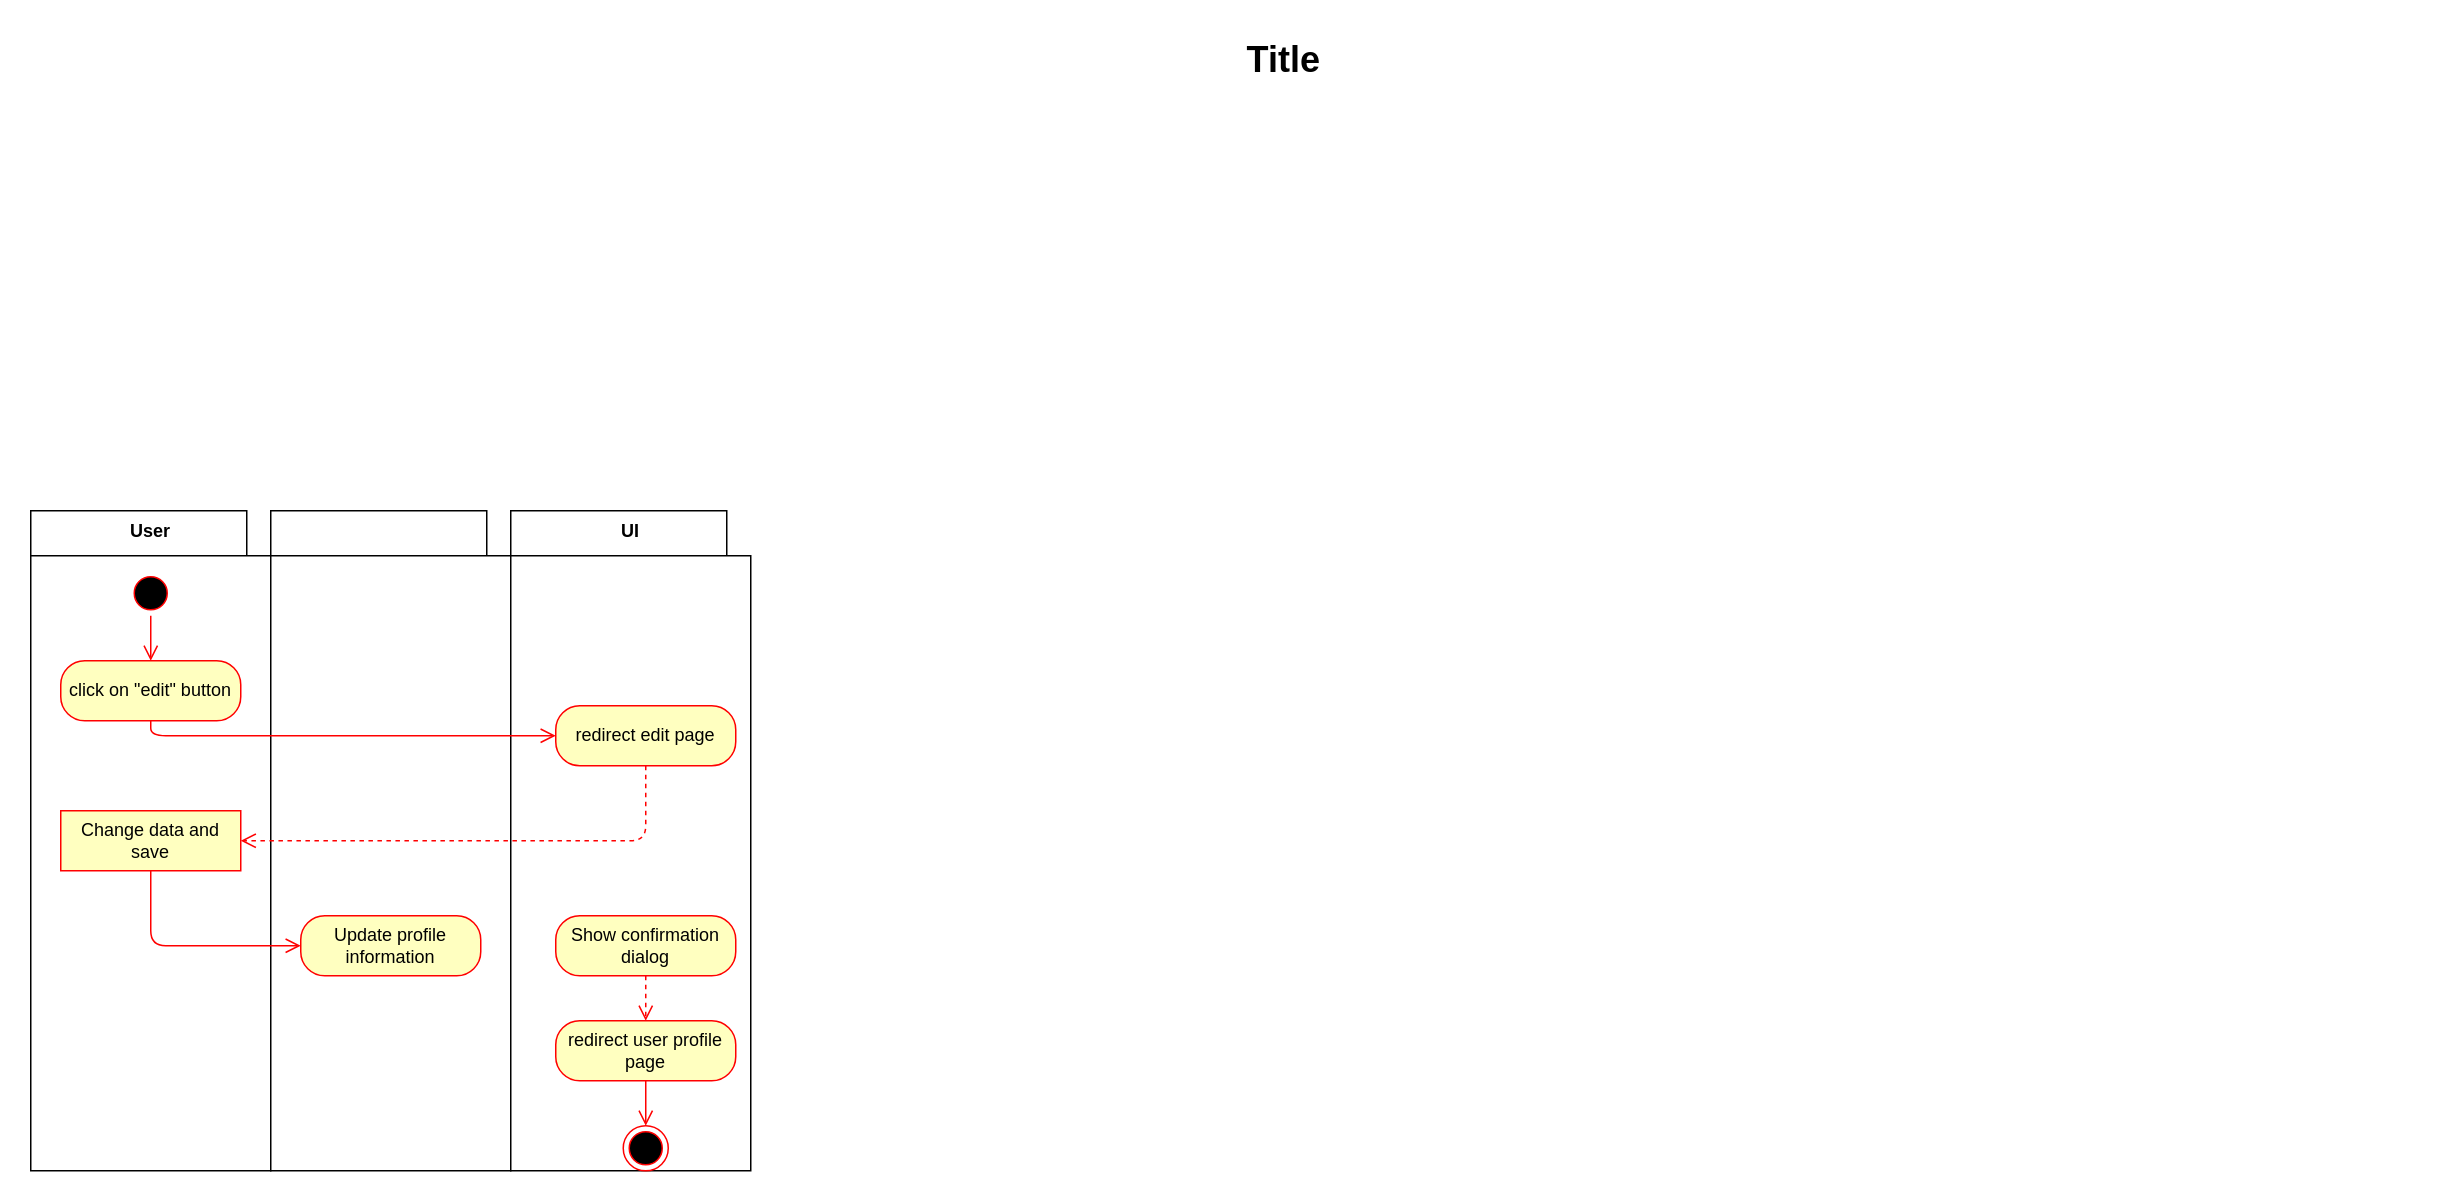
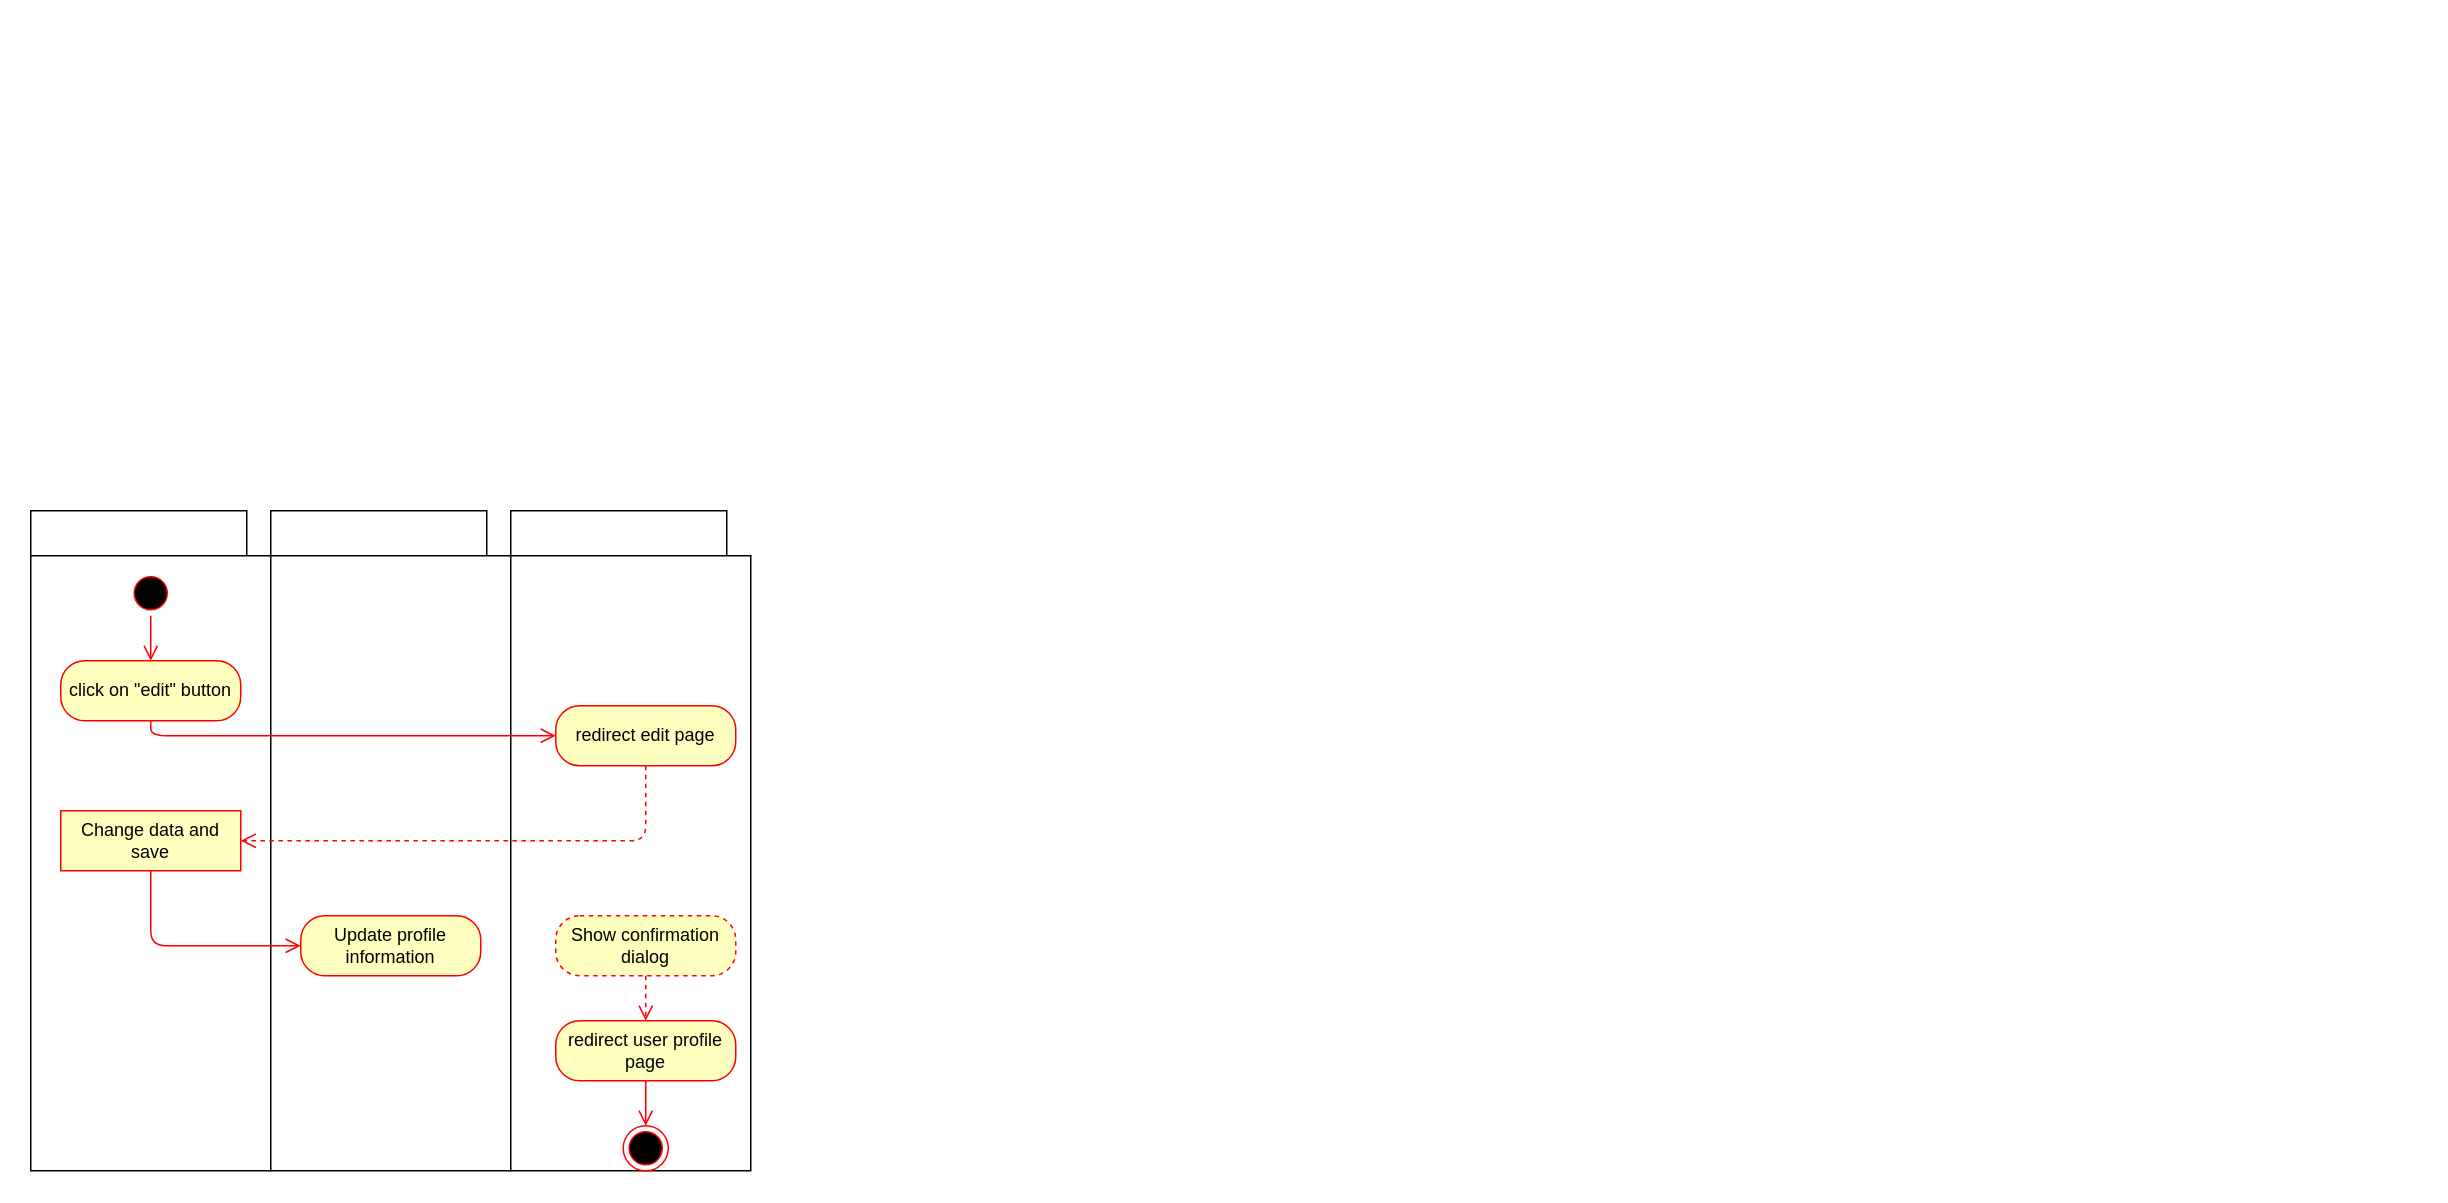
node "Title": removed
node "User": removed
node "UI": removed
node "Show confirmation dialog": style solid -> dashed
